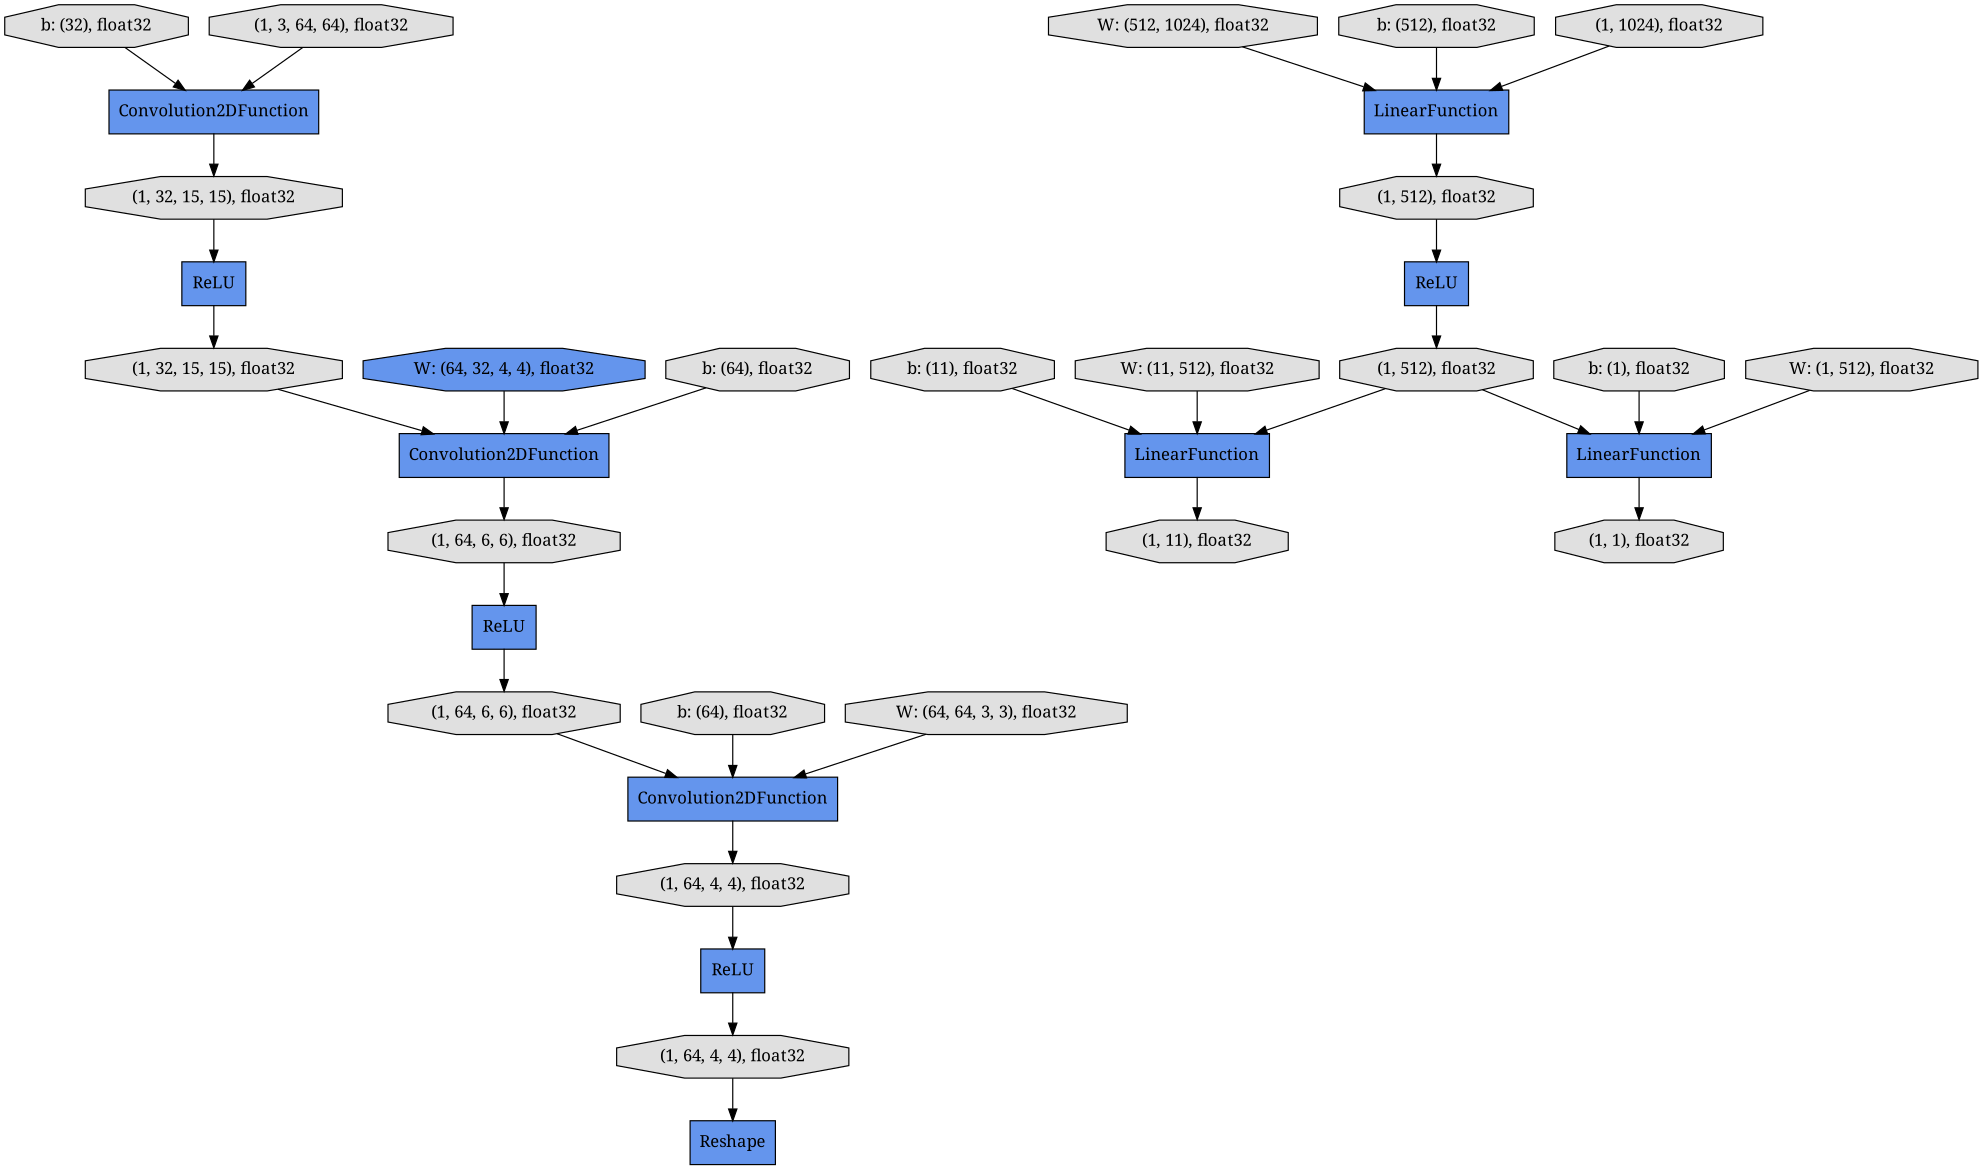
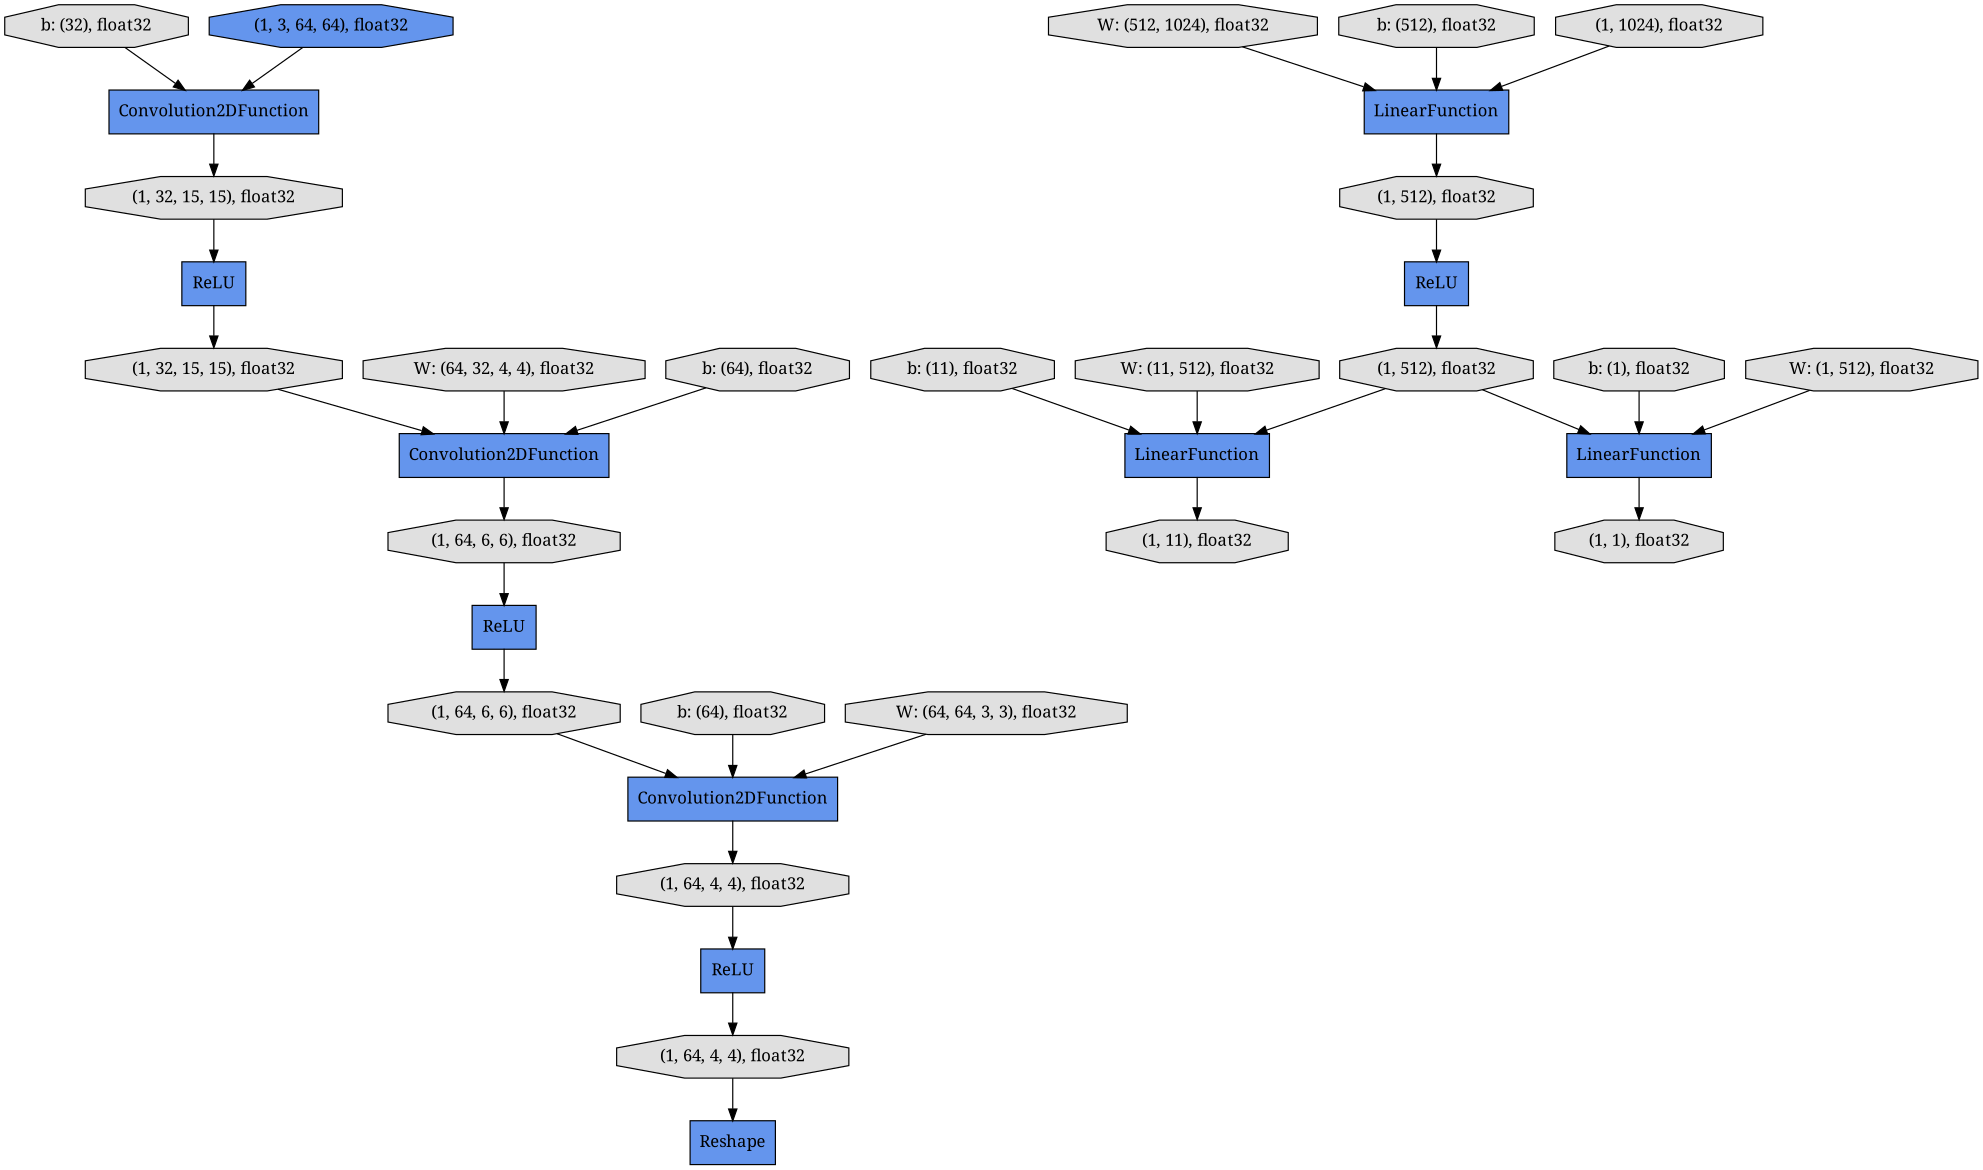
node "(1, 3, 64, 64), float32": fillcolor #e0e0e0 -> #6495ed
node "W: (64, 32, 4, 4), float32": fillcolor #6495ed -> #e0e0e0
